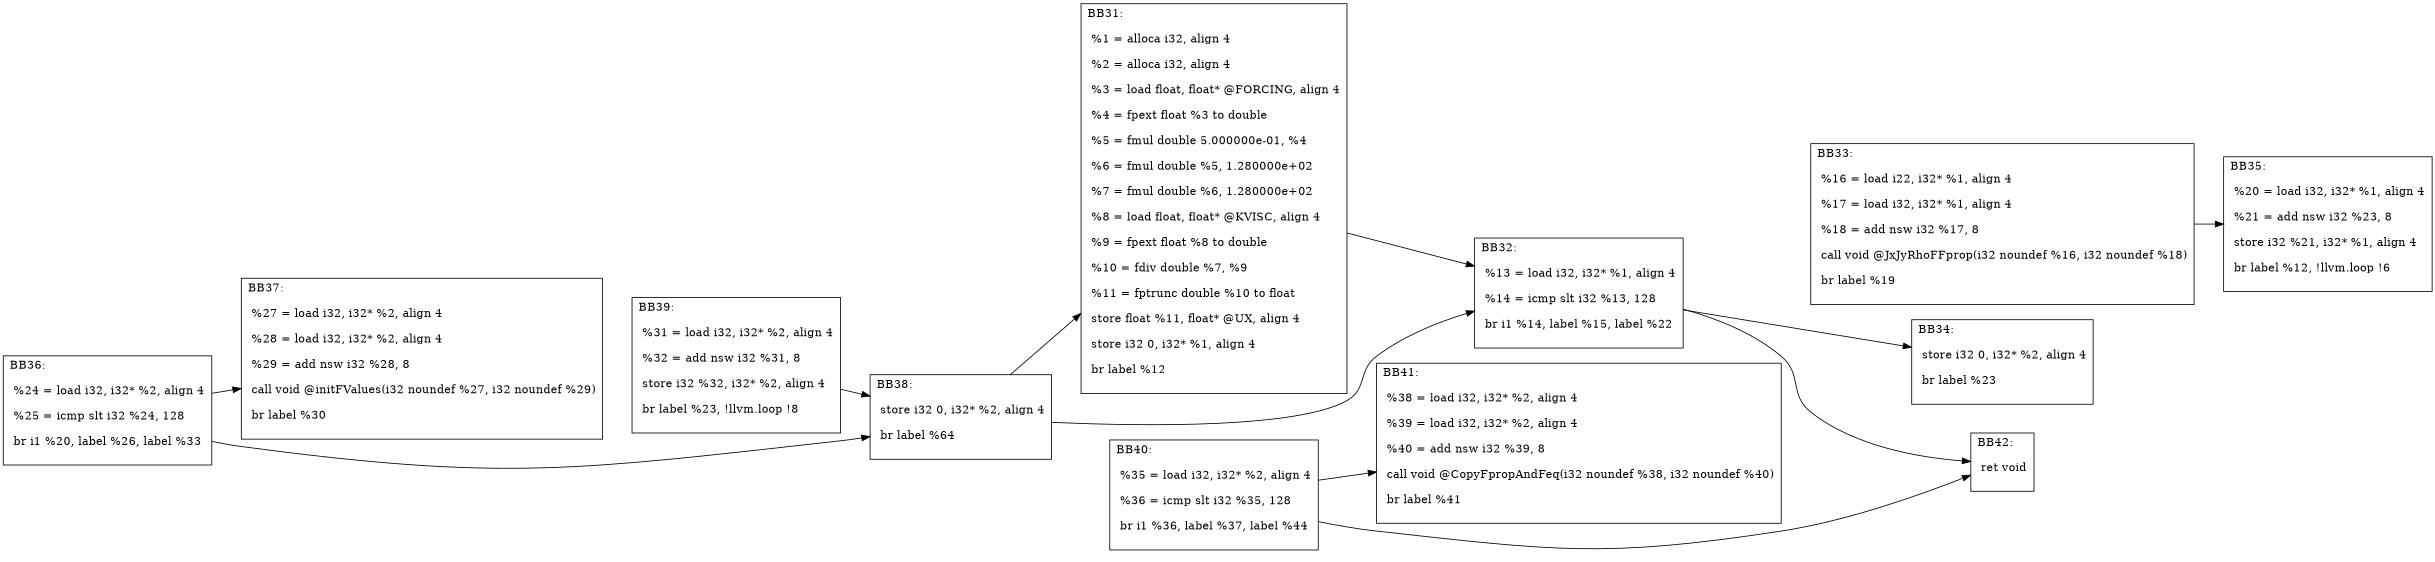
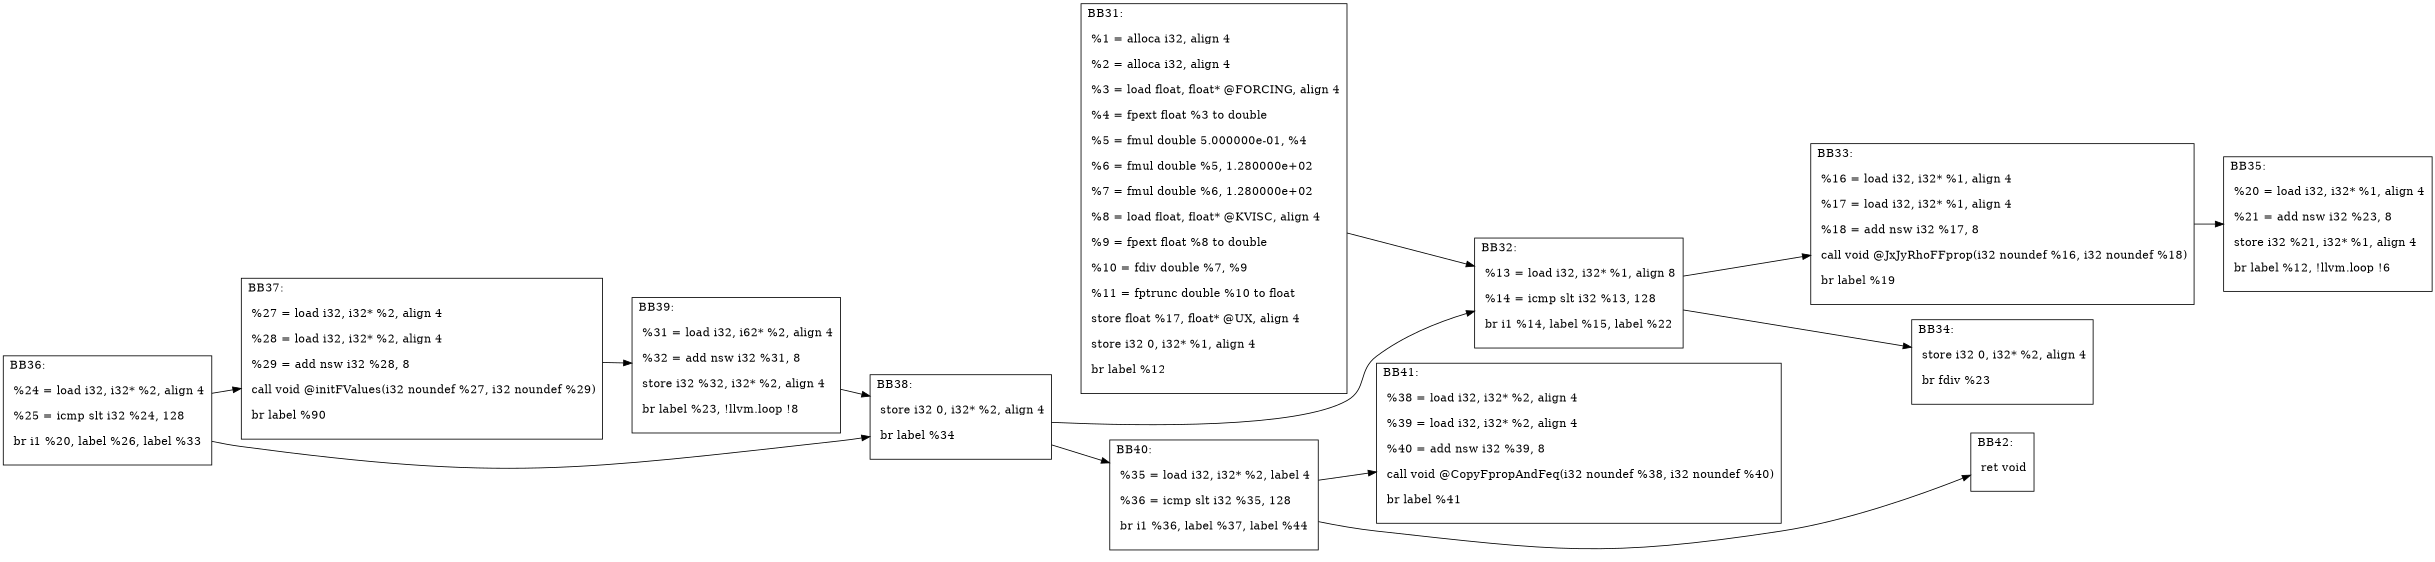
node "BB33:": text "%16 = load i22, i32* %1, align 4" -> "%16 = load i32, i32* %1, align 4"
node "BB32:": text "%13 = load i32, i32* %1, align 4" -> "%13 = load i32, i32* %1, align 8"
node "BB31:": text "store float %11, float* @UX, align 4" -> "store float %17, float* @UX, align 4"
node "BB39:": text "%31 = load i32, i32* %2, align 4" -> "%31 = load i32, i62* %2, align 4"
edge "BB38:" -> "BB31:": now "BB38:" -> "BB40:"
edge "BB37:" -> "BB39:": added
node "BB34:": text "br label %23" -> "br fdiv %23"
edge "BB32:" -> "BB42:": now "BB32:" -> "BB33:"
node "BB37:": text "br label %30" -> "br label %90"
node "BB38:": text "br label %64" -> "br label %34"
node "BB40:": text "%35 = load i32, i32* %2, align 4" -> "%35 = load i32, i32* %2, label 4"
